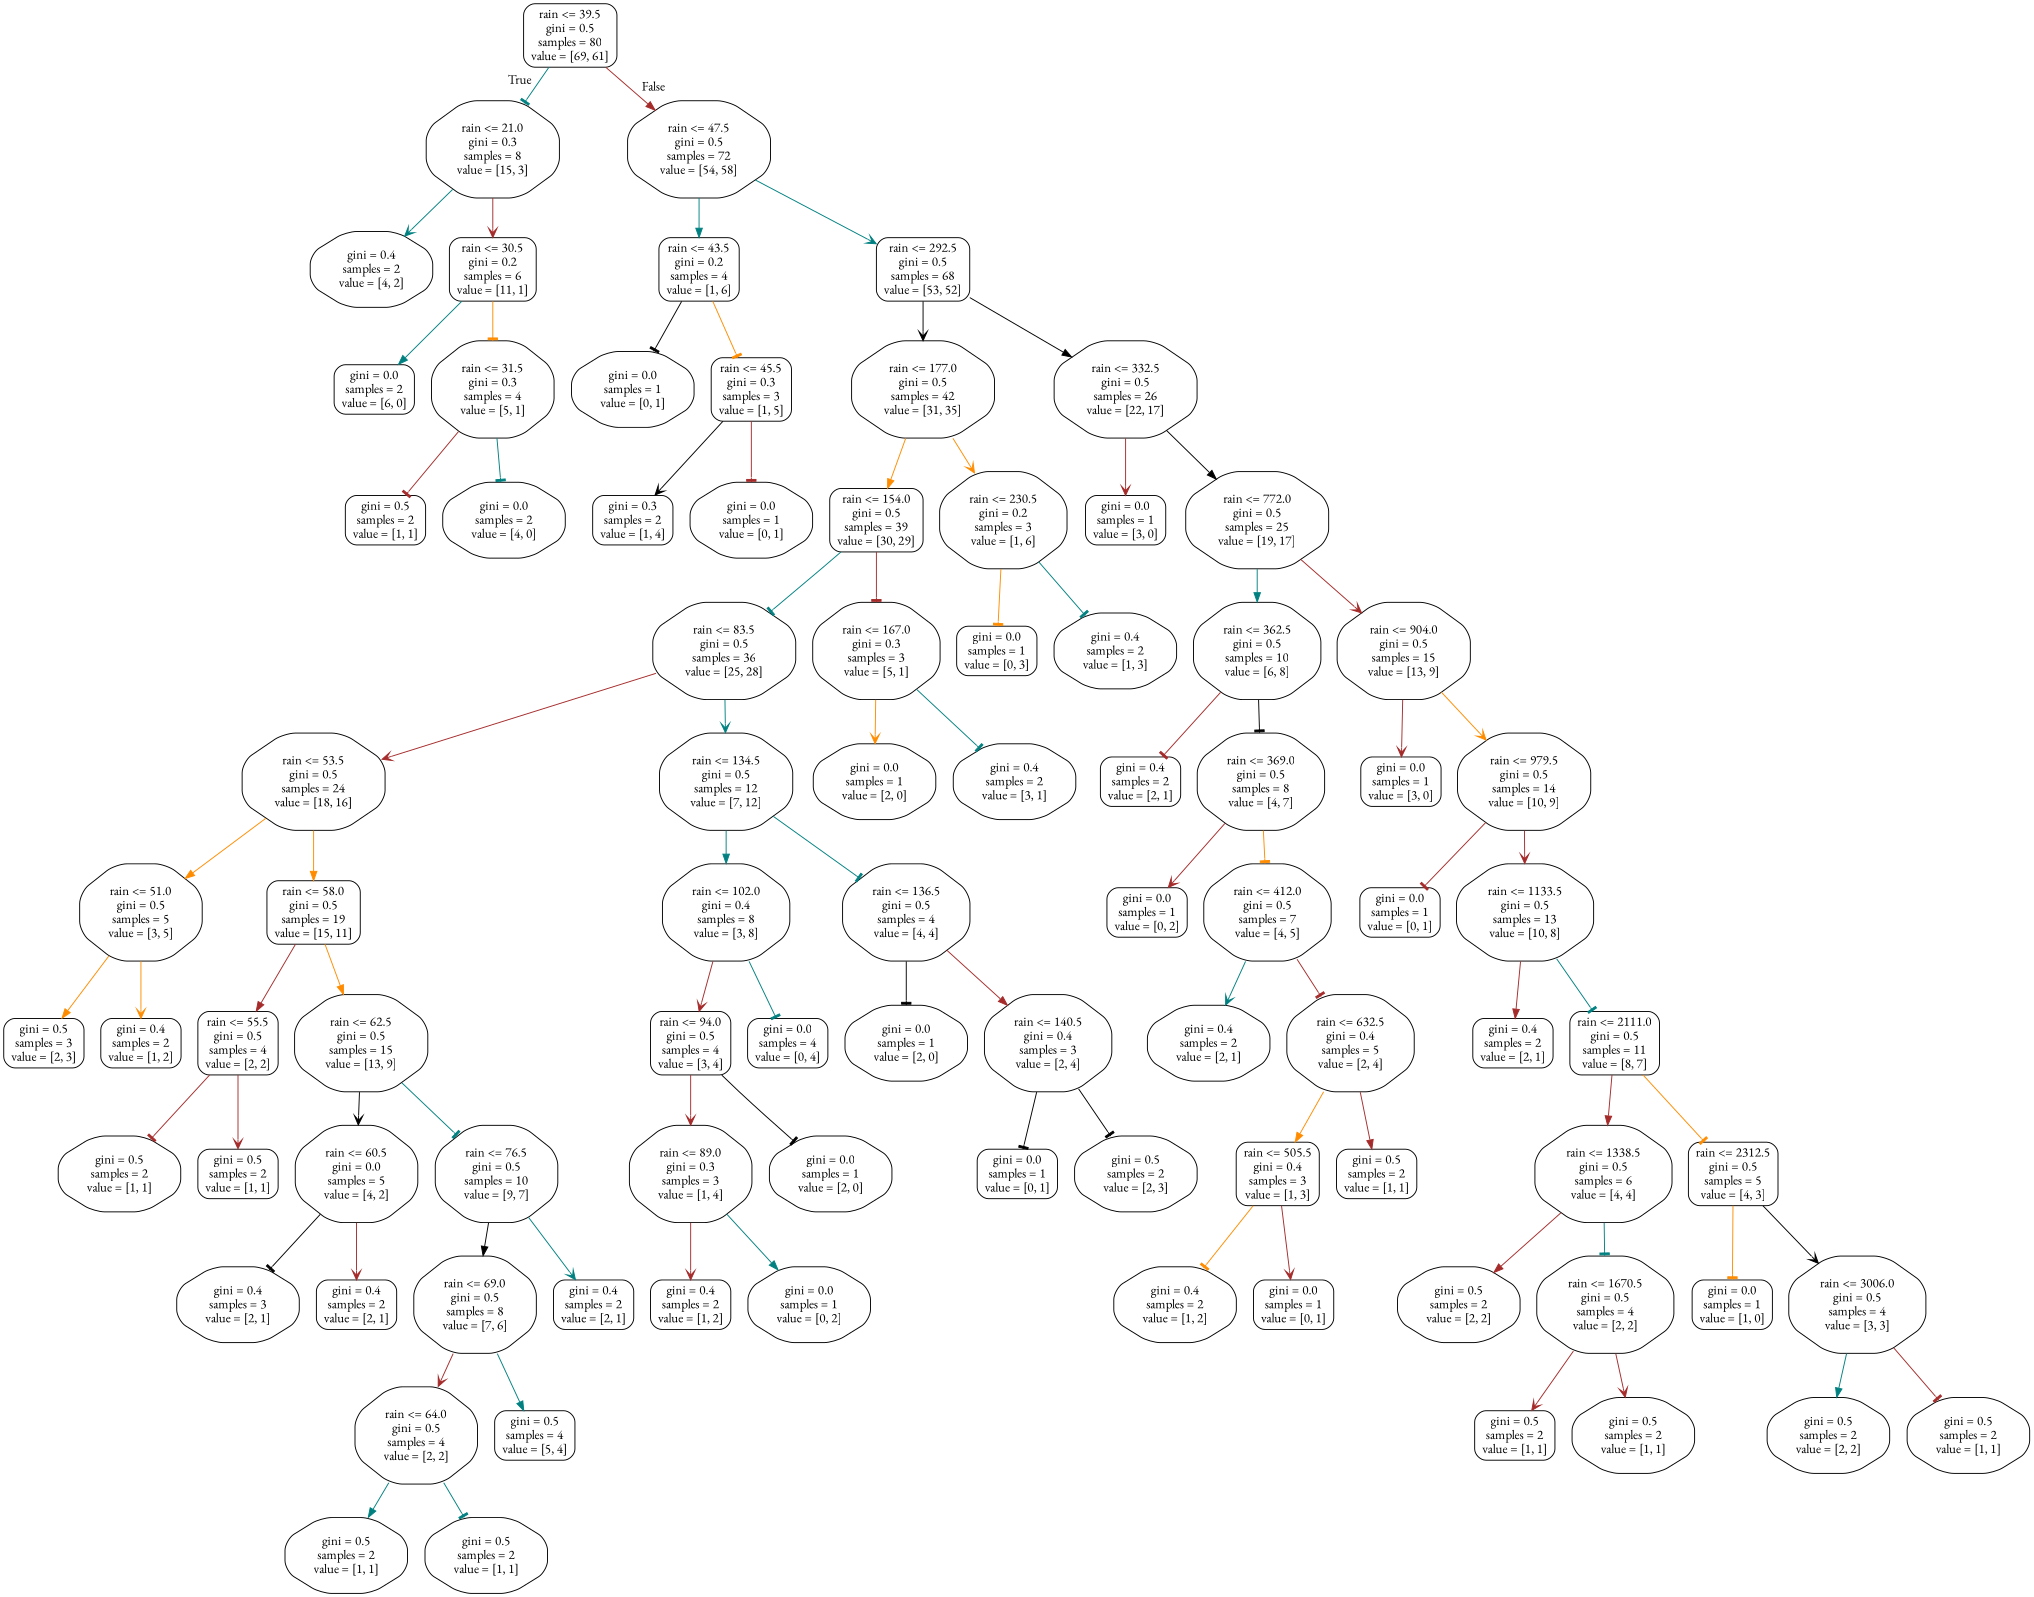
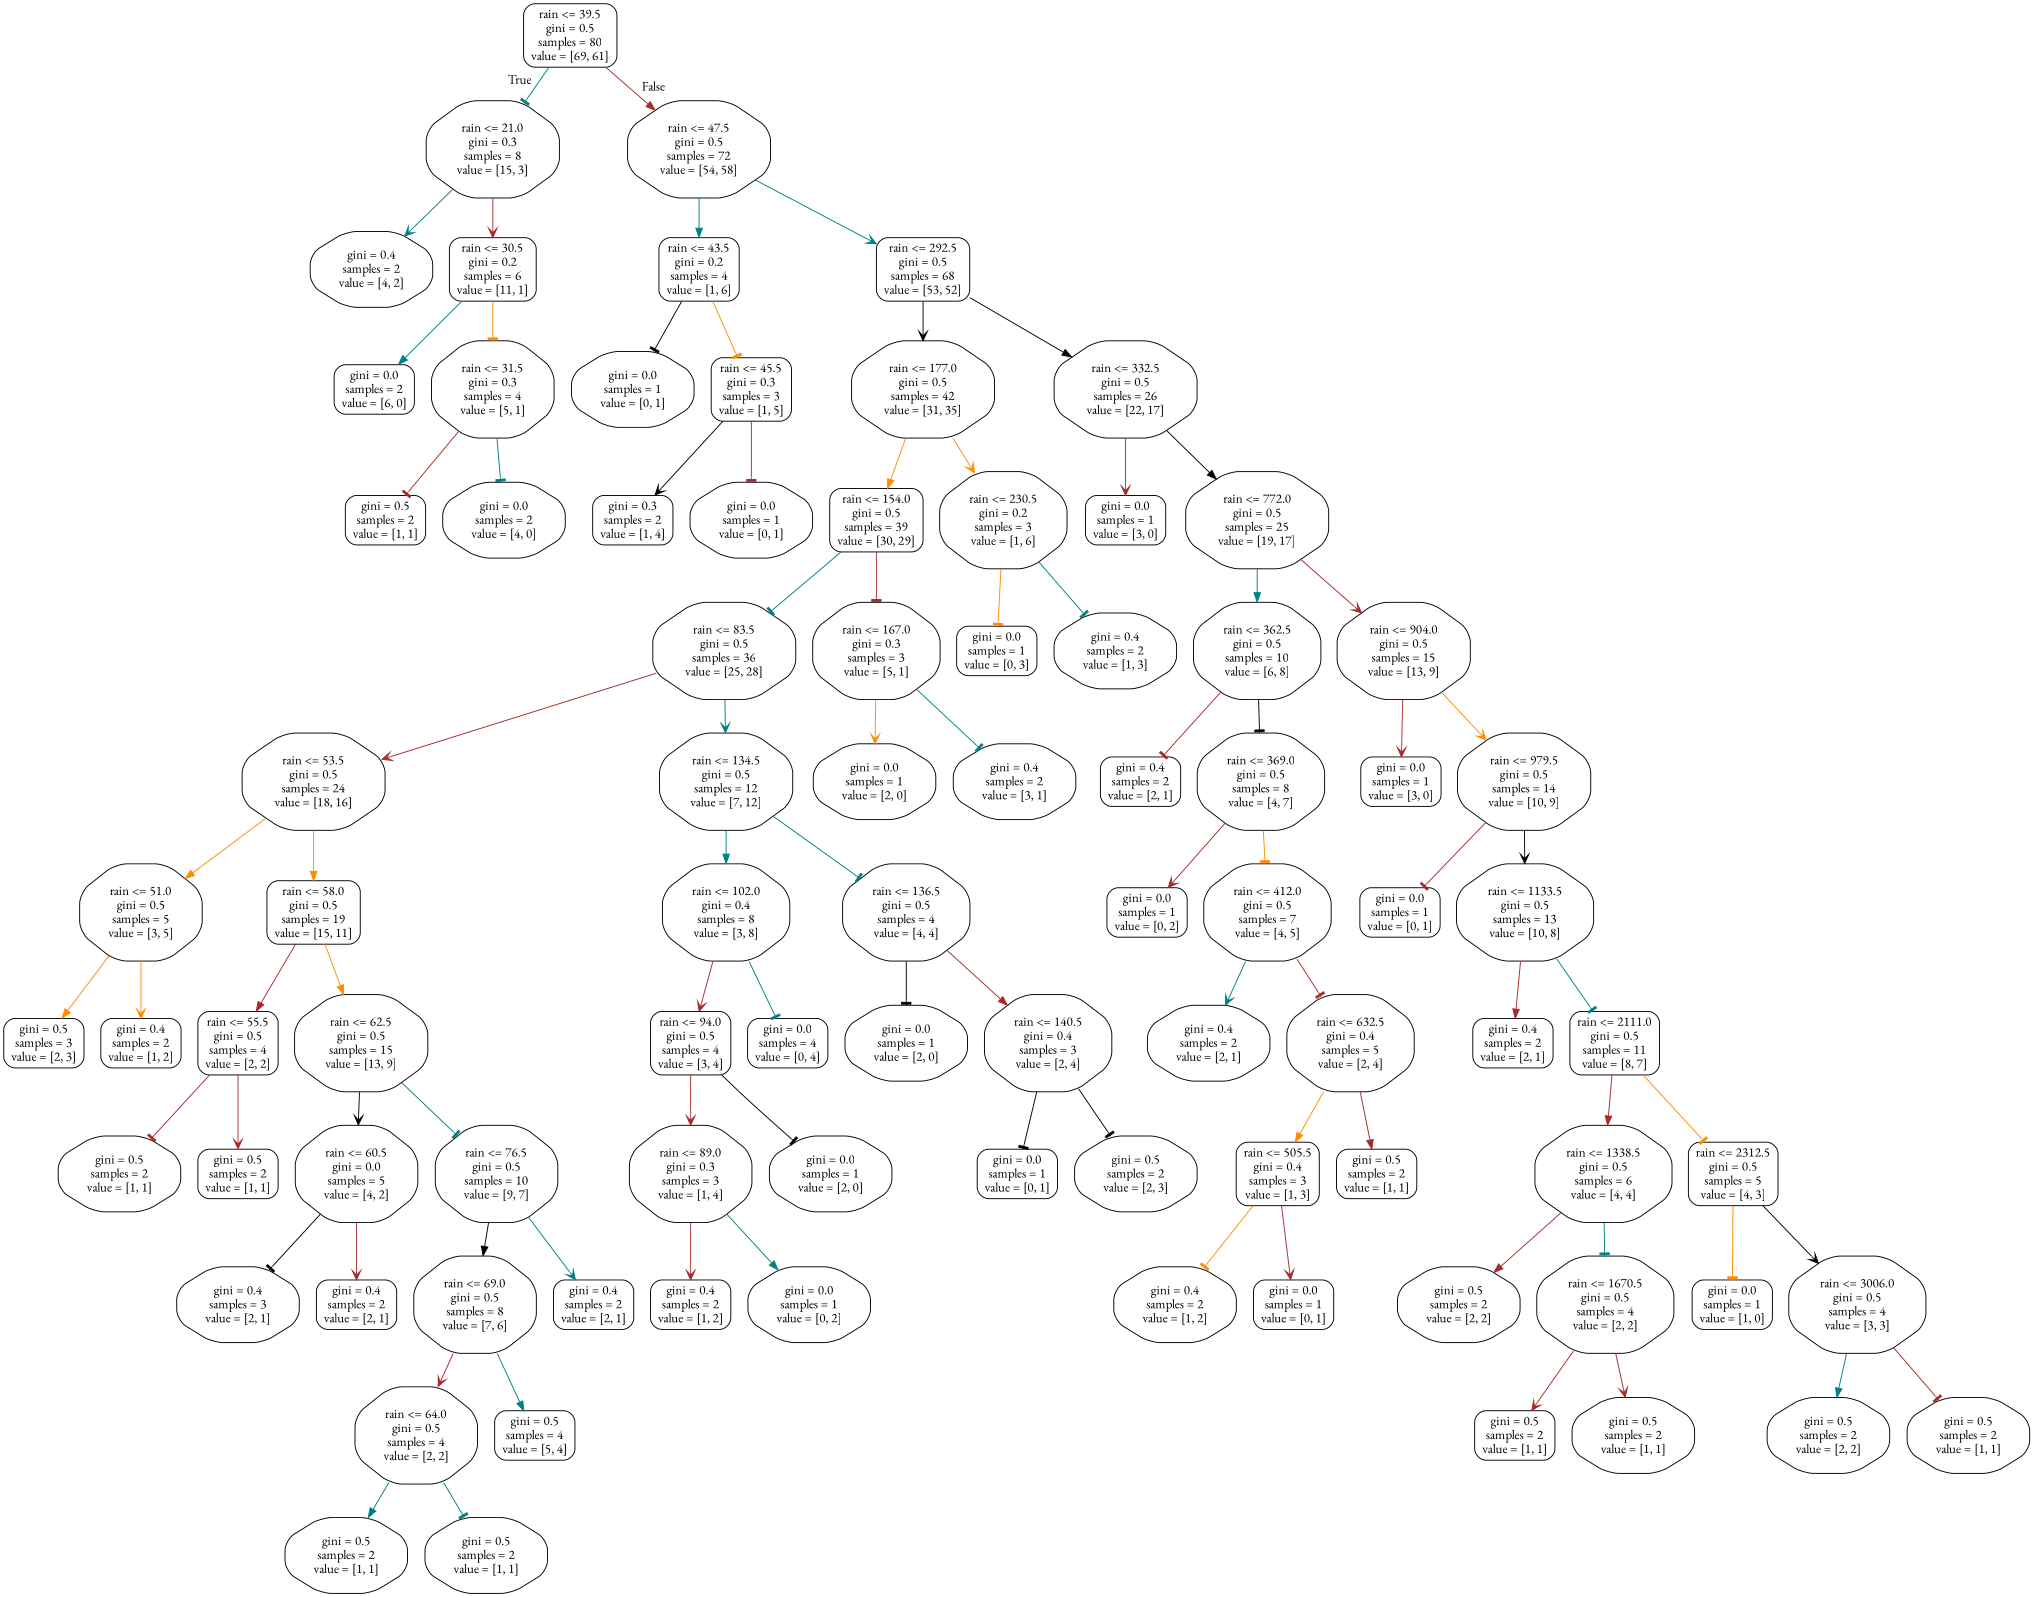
edge "rain <= 979.5 gini = 0.5 samples = 14 value = [10, 9]" -> "rain <= 1133.5 gini = 0.5 samples = 13 value = [10, 8]": color brown -> black
